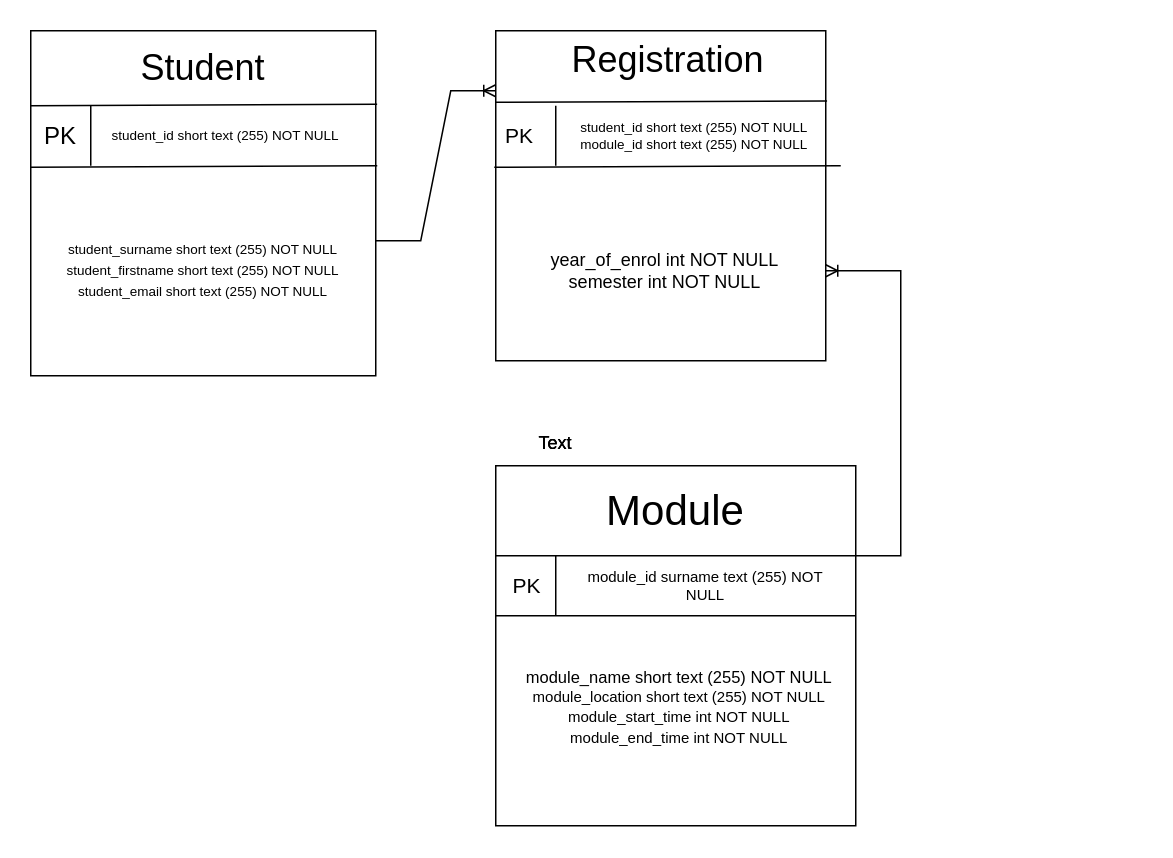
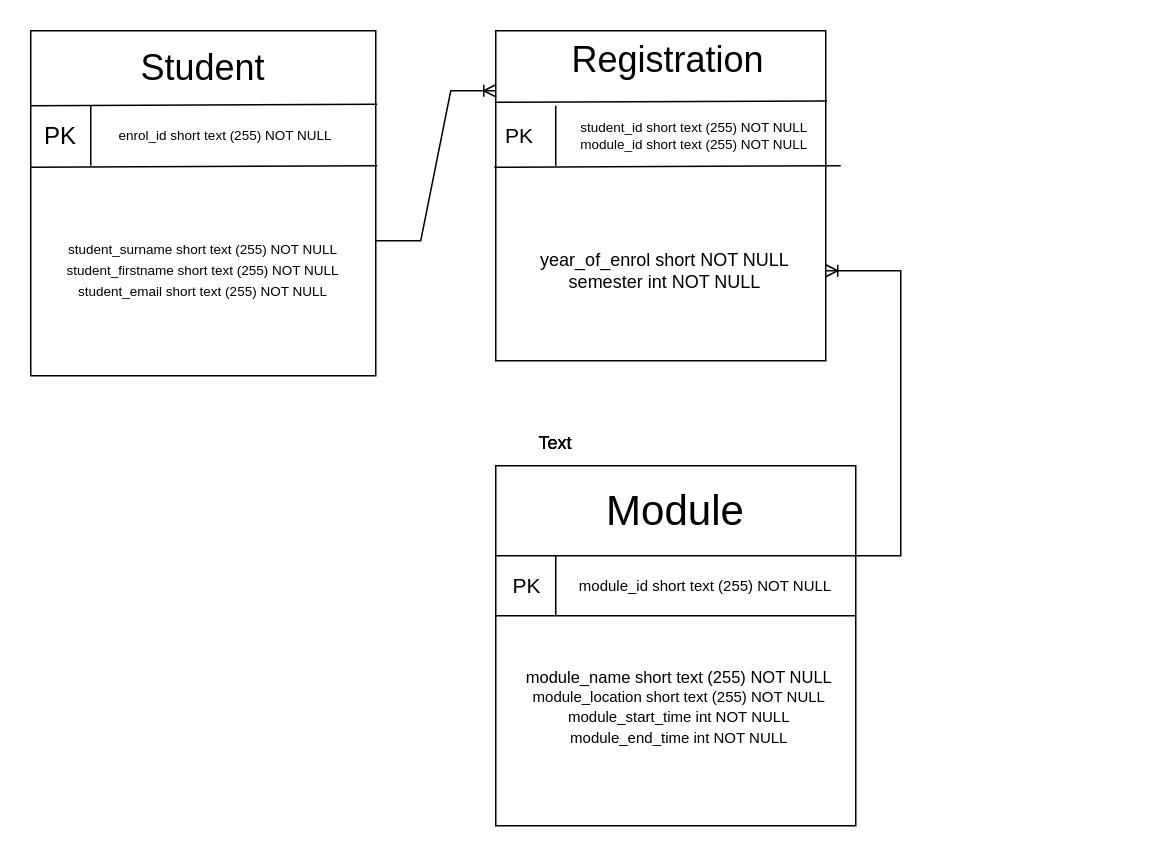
node "student_id short text (255) NOT NULL": label "student_id short text (255) NOT NULL" -> "enrol_id short text (255) NOT NULL"
node "year_of_enrol int NOT NULL semester int NOT NULL": label "year_of_enrol int NOT NULL semester int NOT NULL" -> "year_of_enrol short NOT NULL semester int NOT NULL"
node "module_id surname text (255) NOT NULL": label "module_id surname text (255) NOT NULL" -> "module_id short text (255) NOT NULL"
